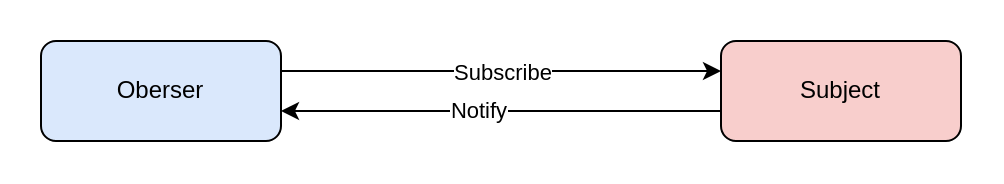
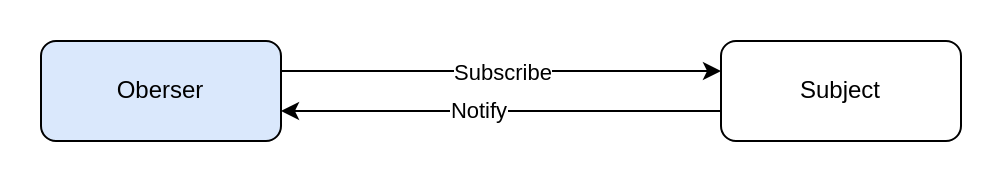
node "Subject": fillcolor #f8cecc -> #ffffff
